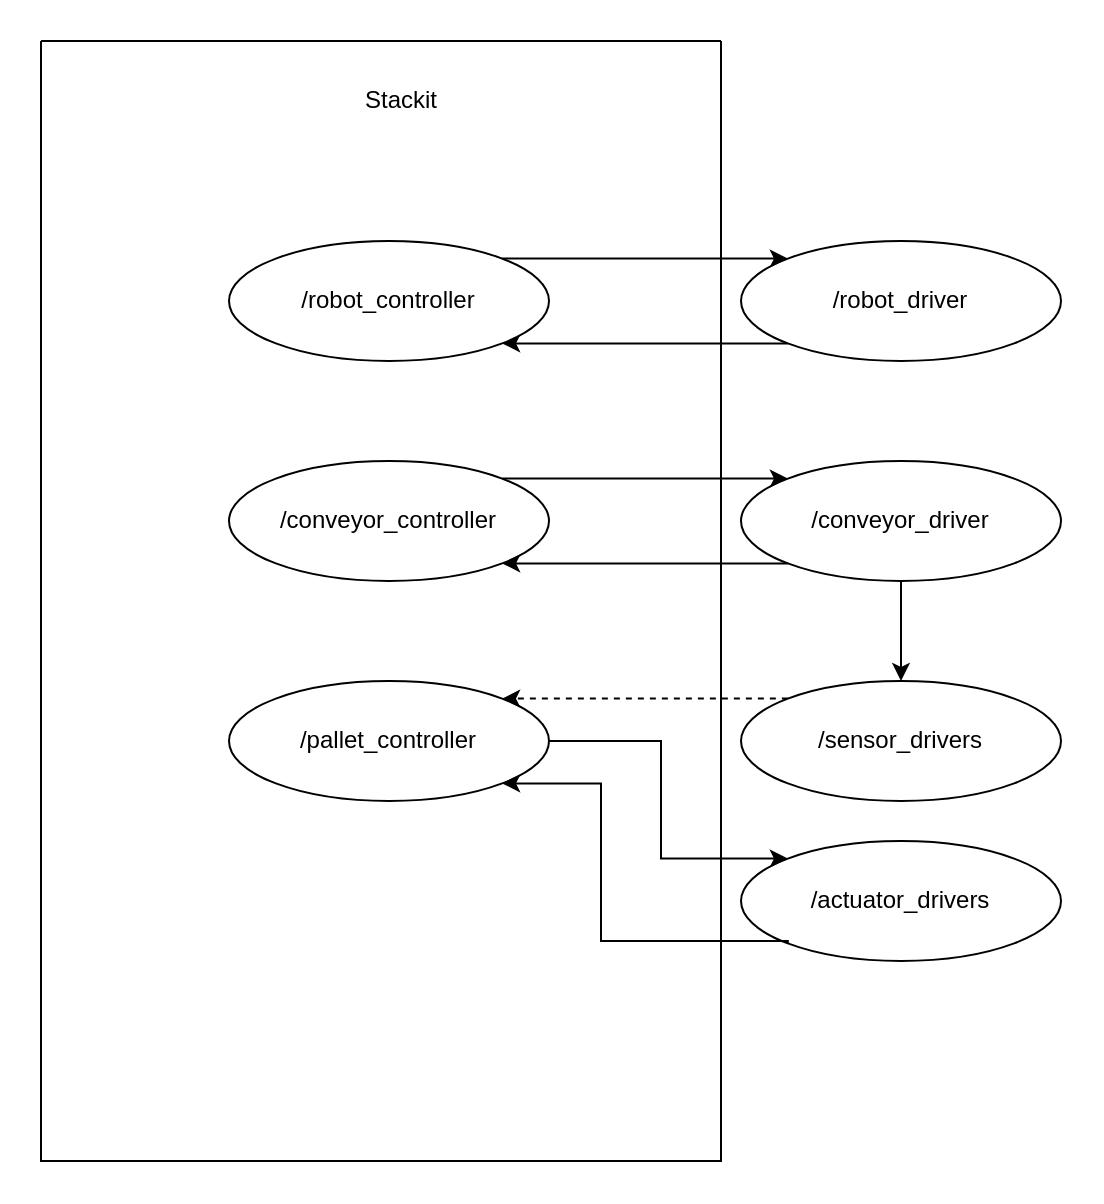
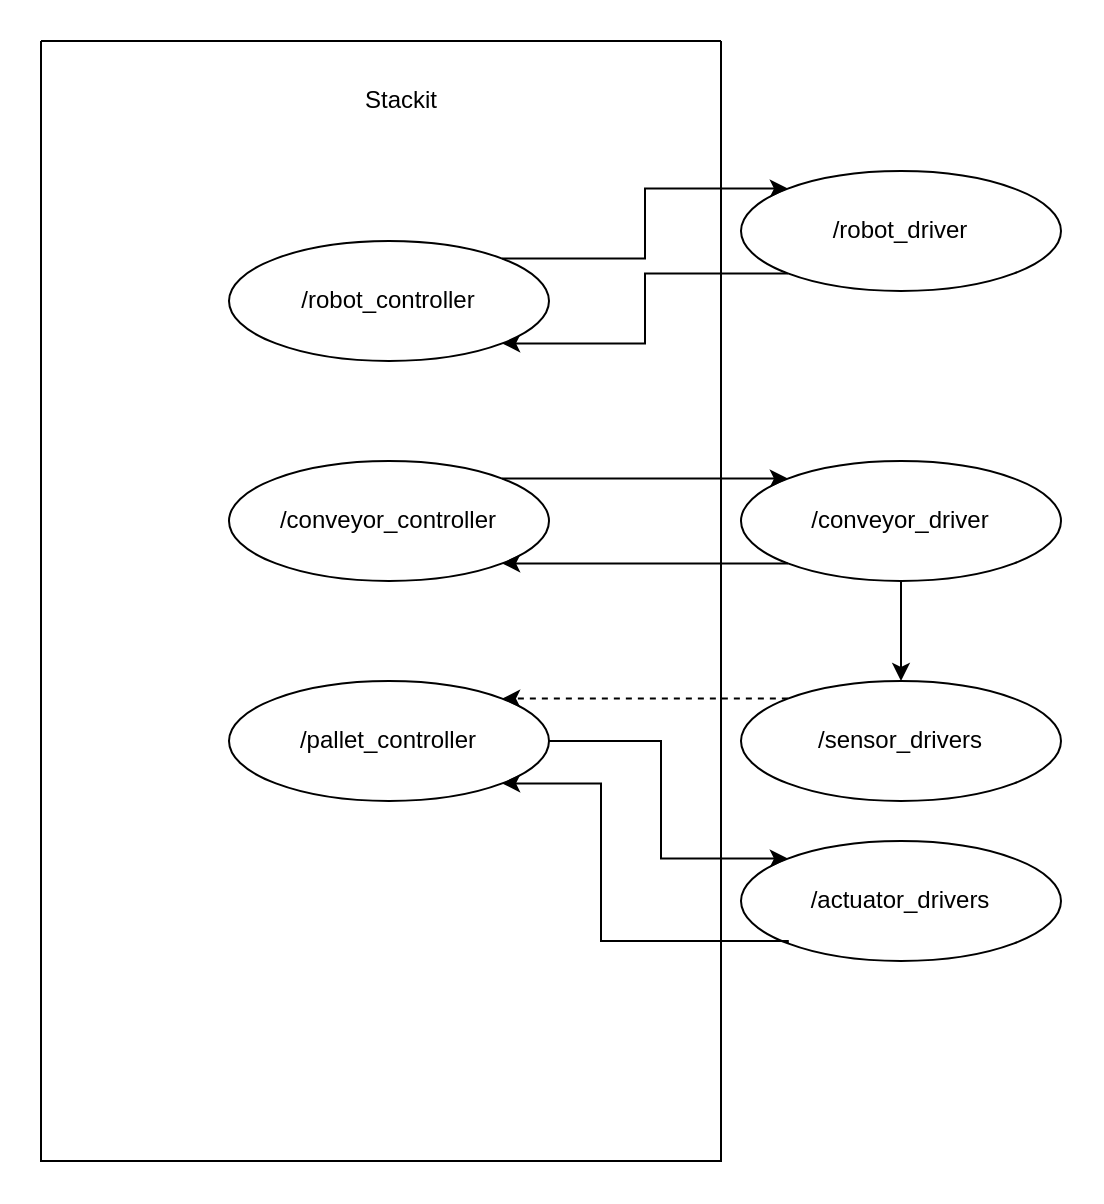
node "/robot_driver": moved (901, 301) -> (901, 231)
